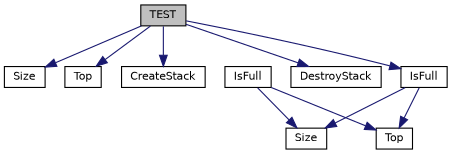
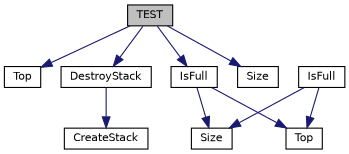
edge "TEST" -> "CreateStack": now "DestroyStack" -> "CreateStack"
